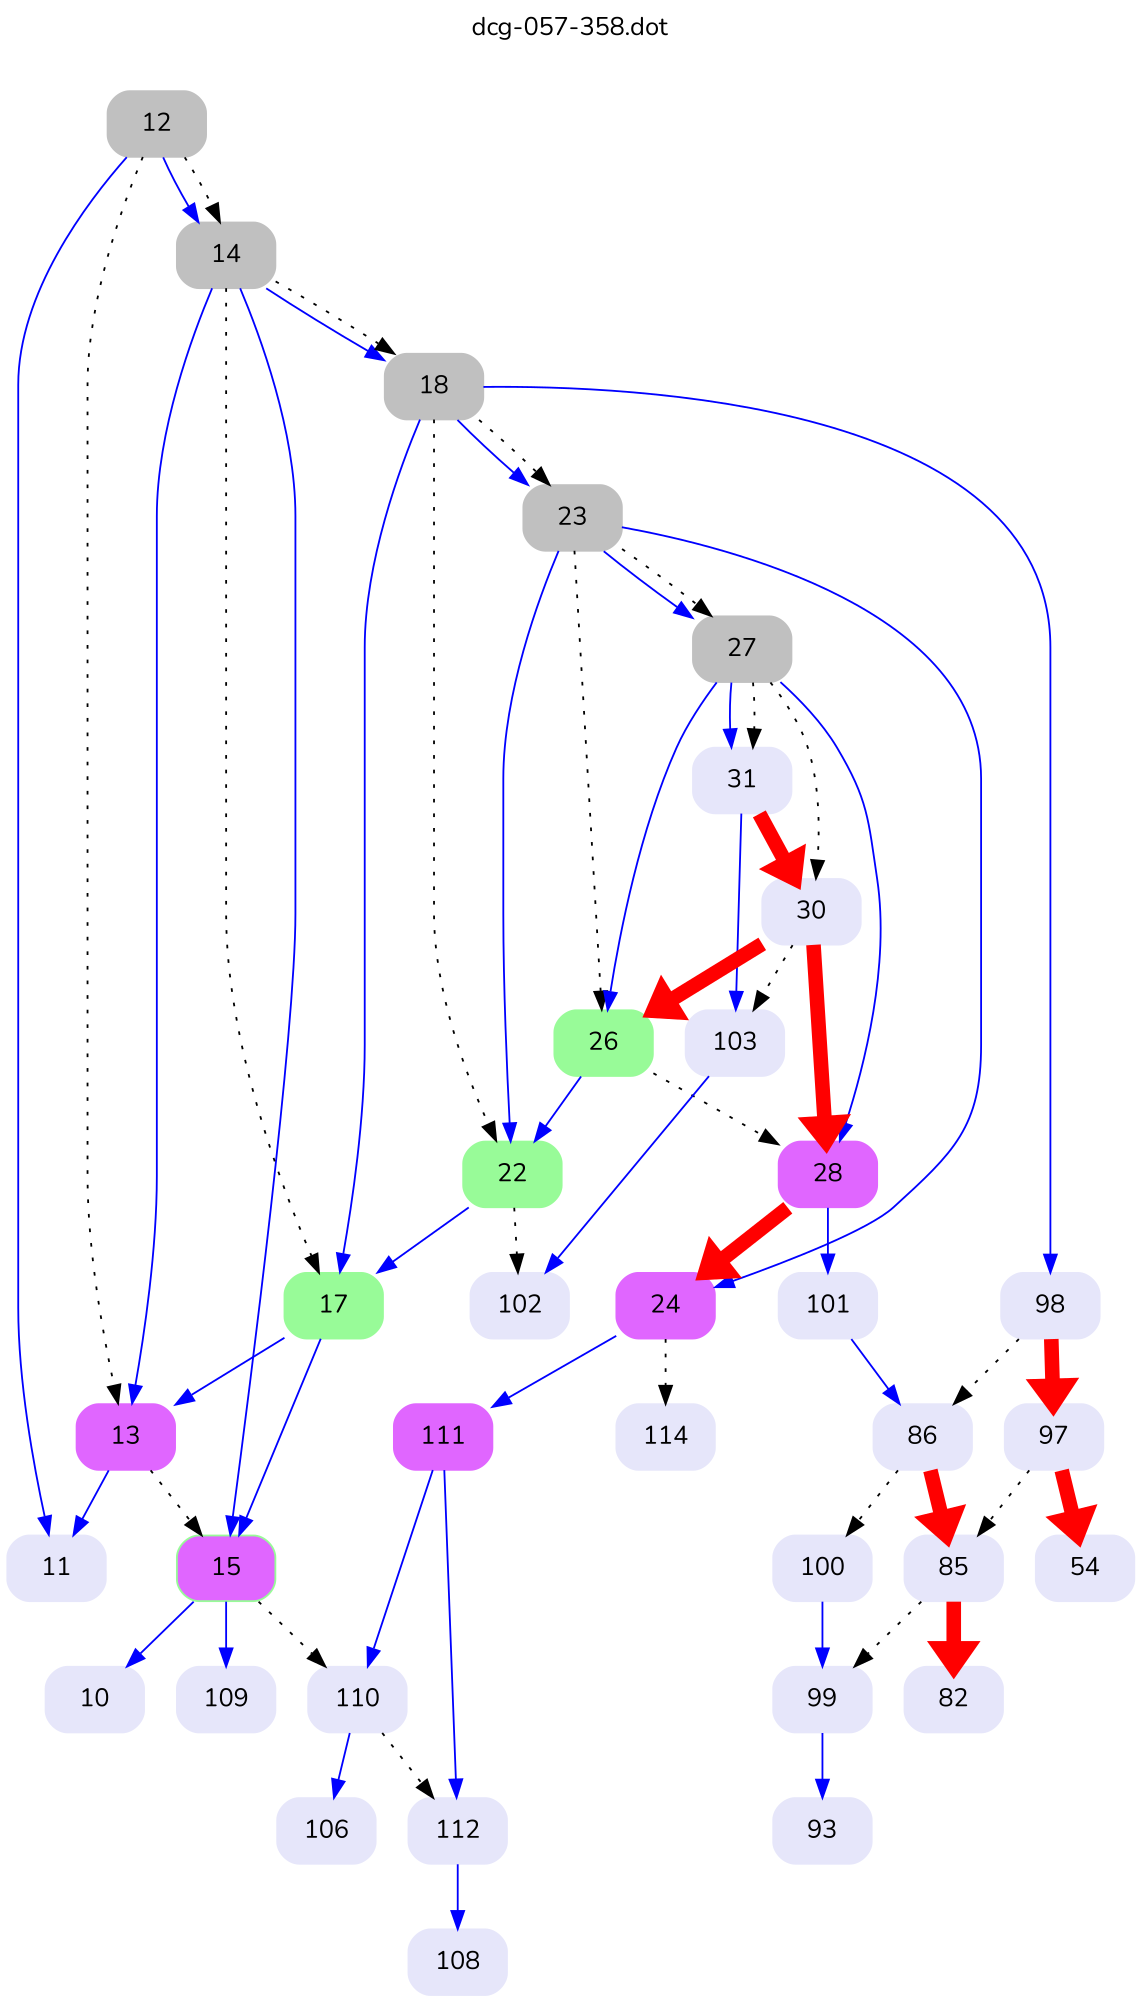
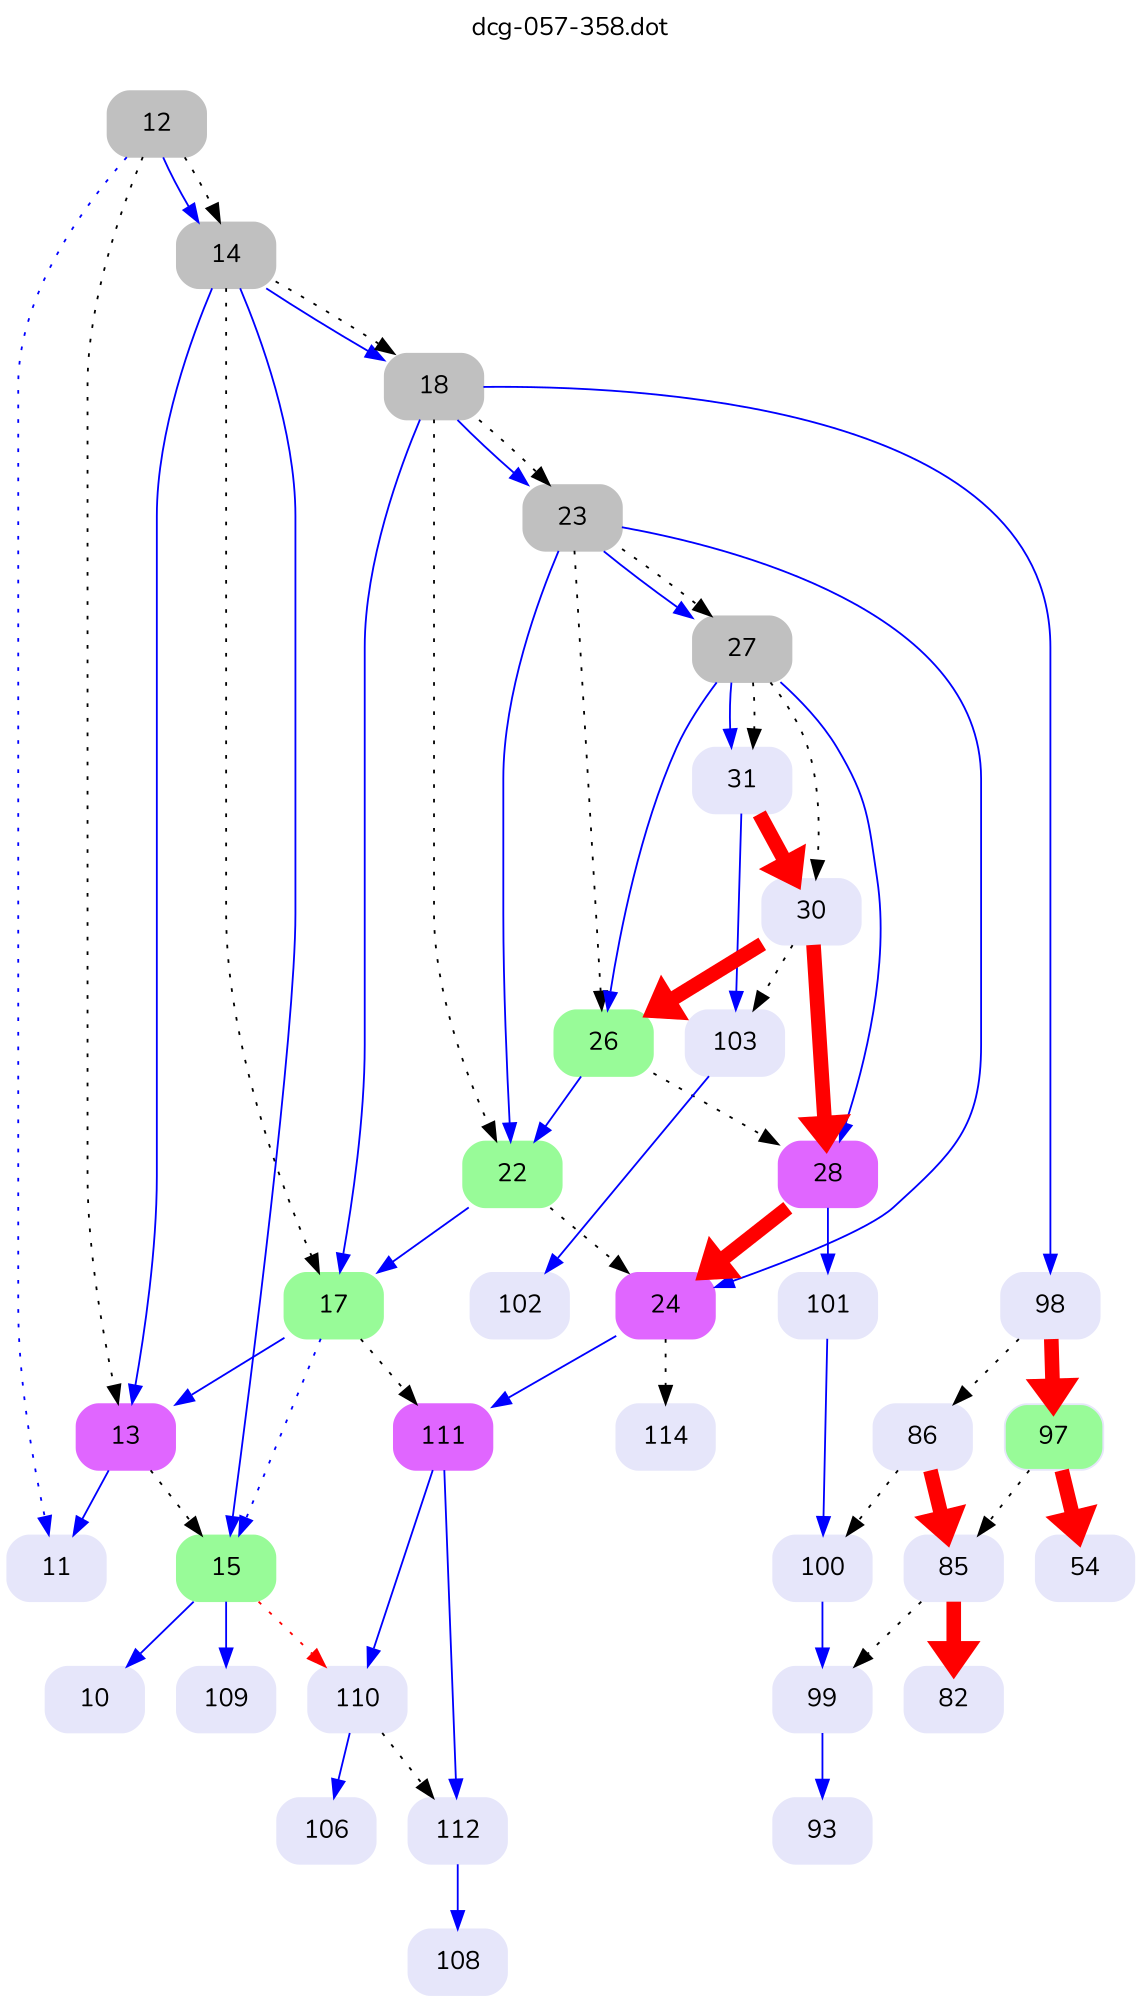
edge "12" -> "11": style solid -> dotted
edge "22" -> "102": now "22" -> "24"
edge "17" -> "111": added
edge "101" -> "86": now "101" -> "100"
edge "17" -> "15": style solid -> dotted
node "97": fillcolor lavender -> palegreen
node "15": fillcolor mediumorchid1 -> palegreen
edge "15" -> "110": color black -> red
